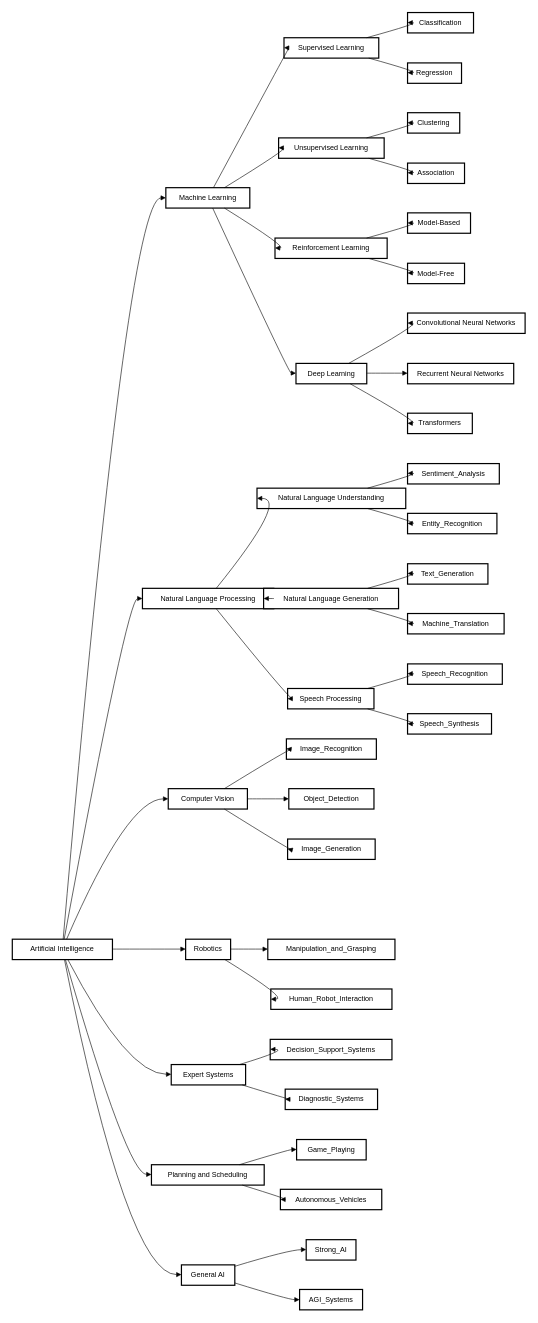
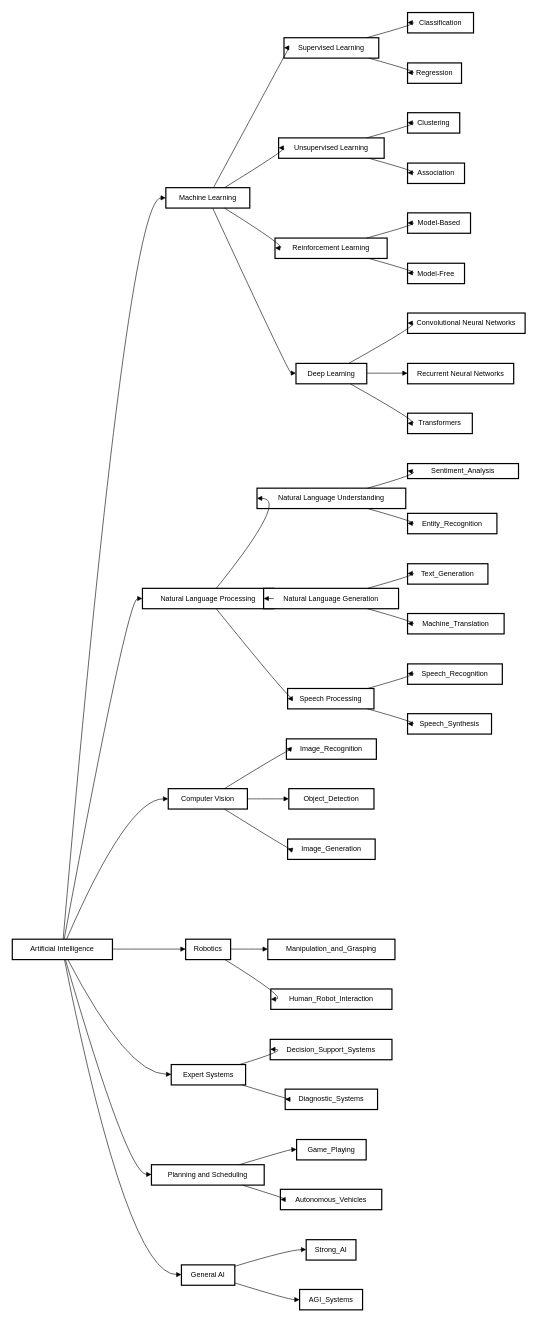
node "Sentiment_Analysis": size 92x20 -> 111x15
